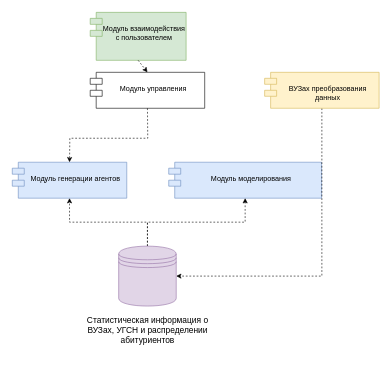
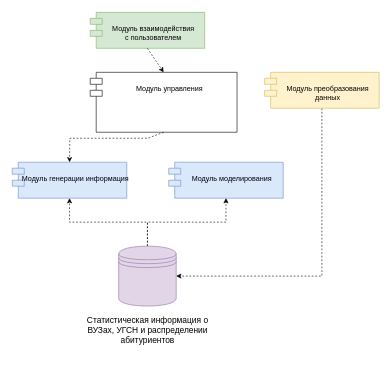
node "Модуль взаимодействия с пользователем": size 96x48 -> 115x36
node "ВУЗах преобразования данных": label "ВУЗах преобразования данных" -> "Модуль преобразования данных"
node "Модуль управления": size 115x36 -> 147x60
node "Модуль генерации агентов": label "Модуль генерации агентов" -> "Модуль генерации информация"
node "Модуль моделирования": size 153x36 -> 115x36
